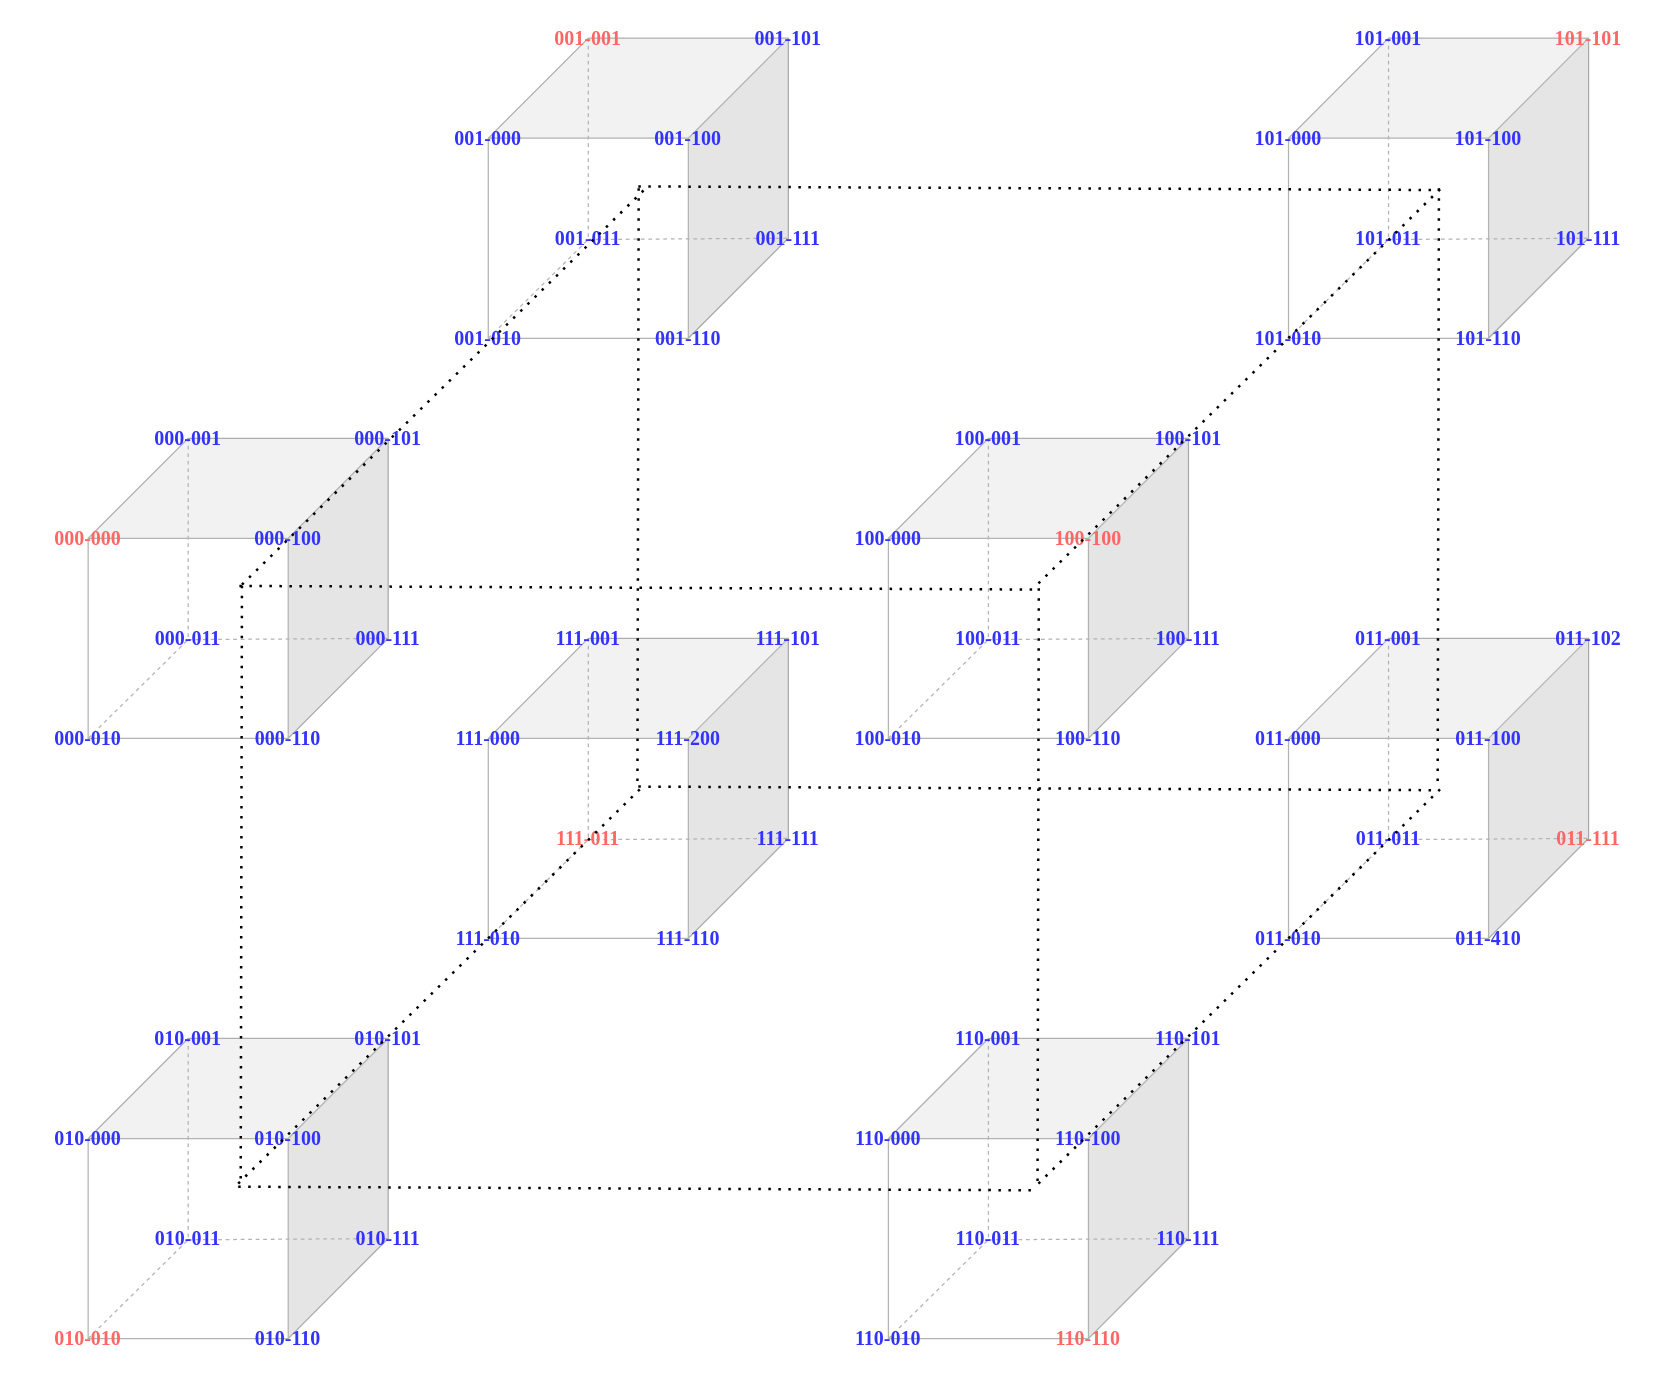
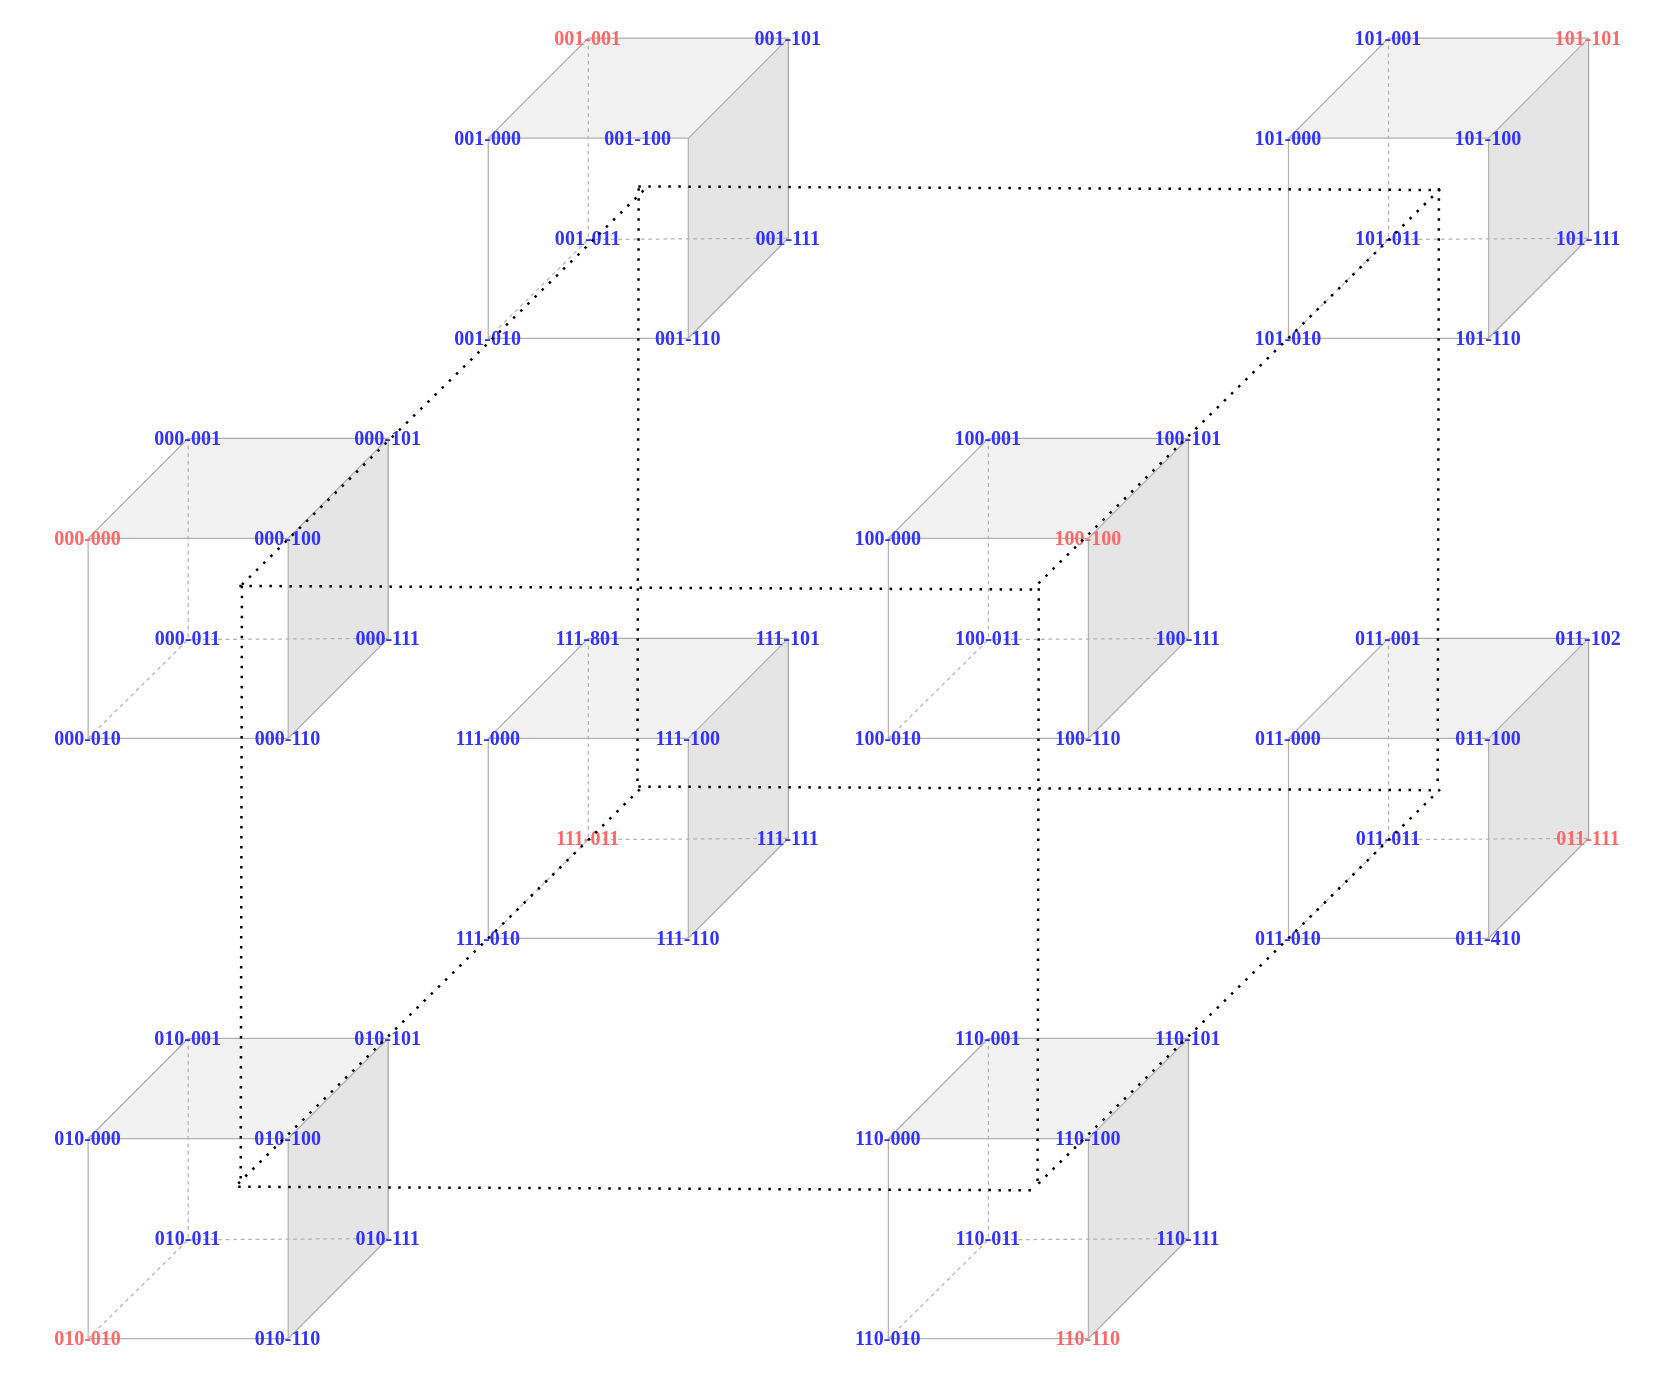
node "001-100": moved (688, 138) -> (638, 138)
node "111-001": label "111-001" -> "111-801"
node "111-200": label "111-200" -> "111-100"
